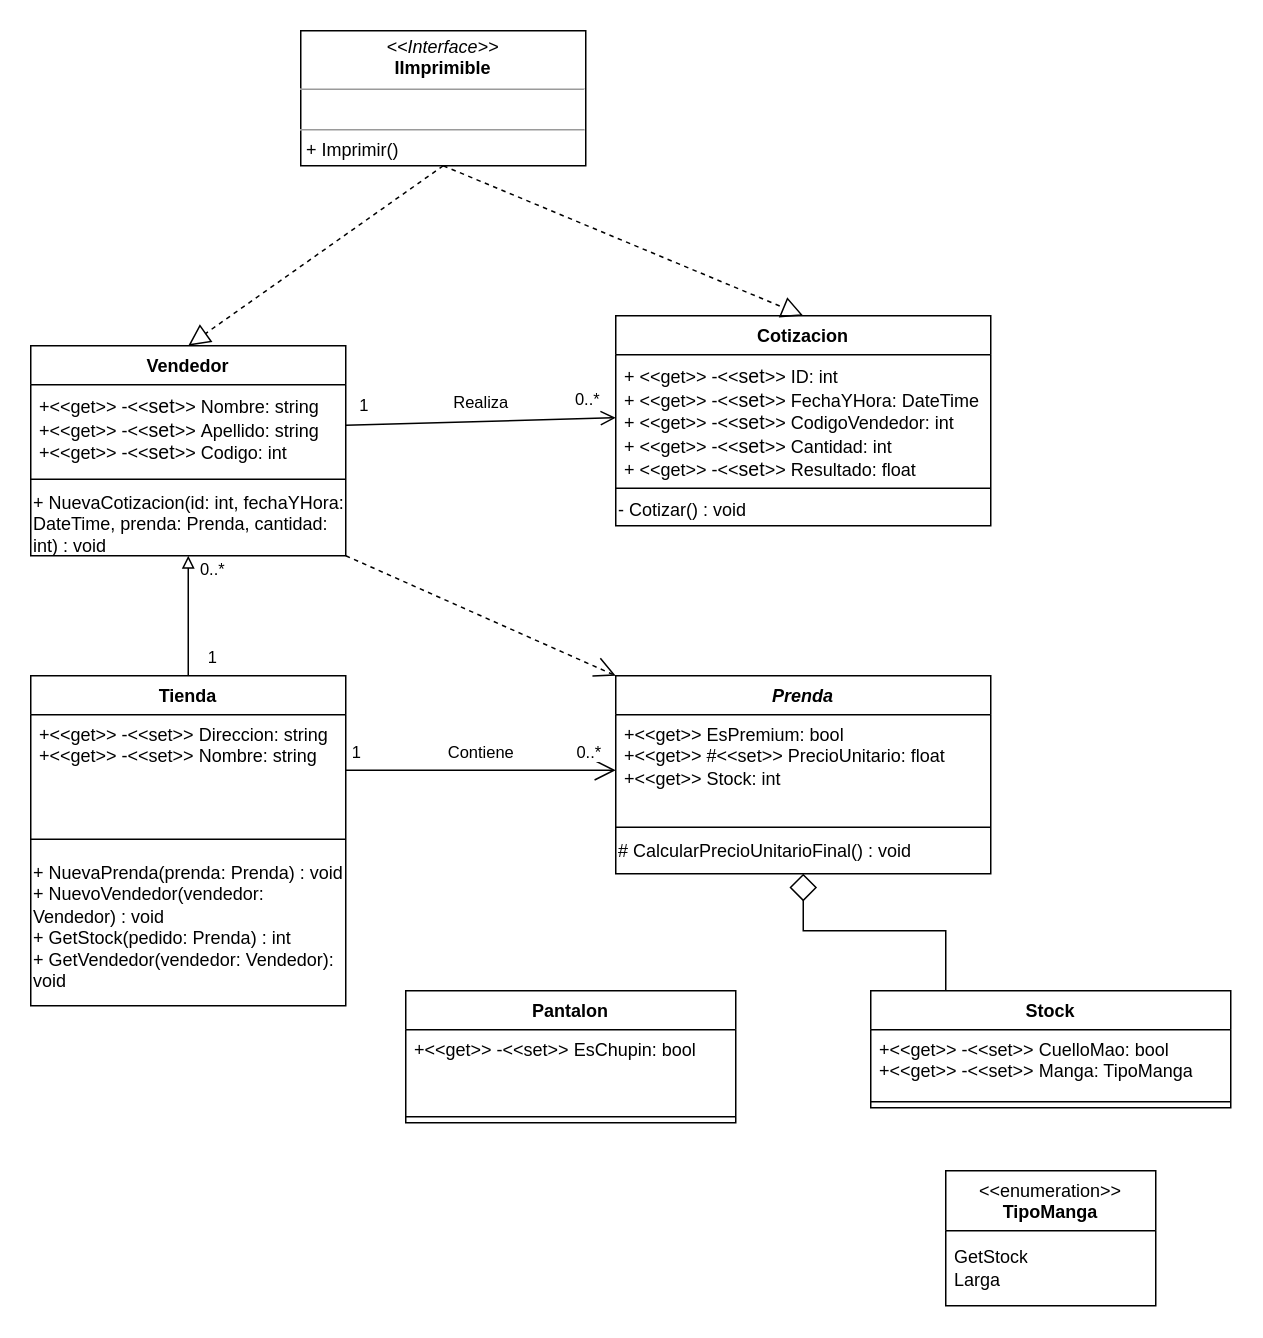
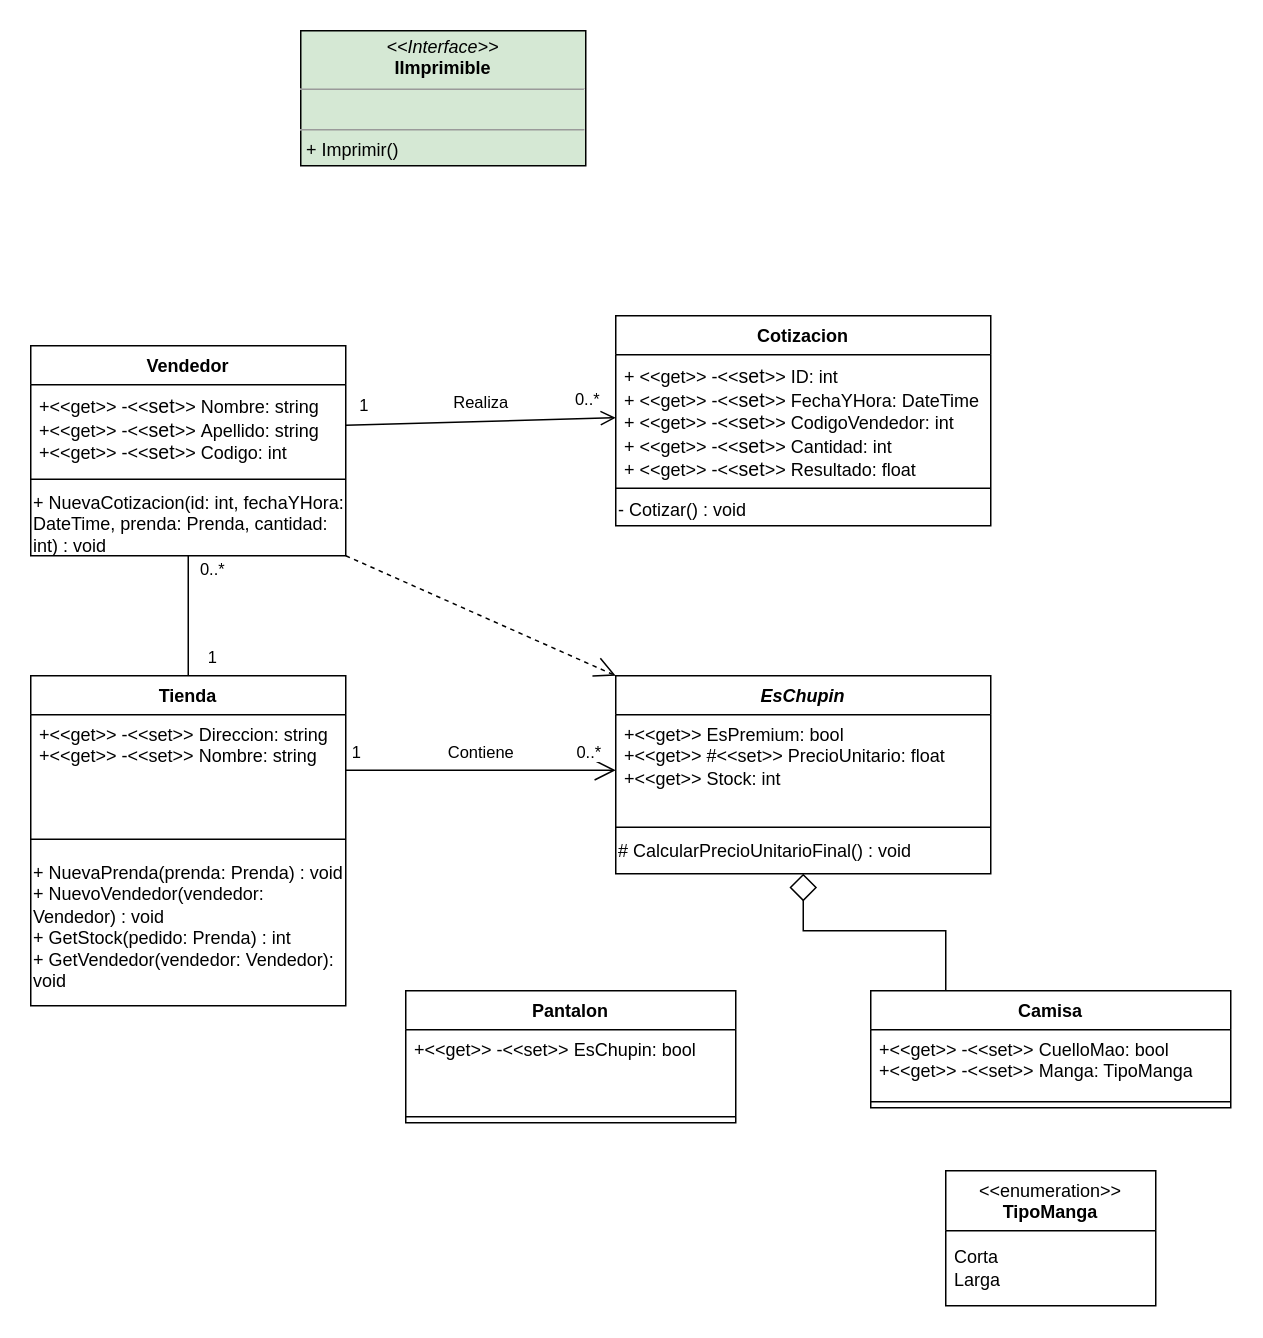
node "<<Interface>> IImprimible + Imprimir()": fillcolor #ffffff -> #d5e8d4
edge "<<Interface>> IImprimible + Imprimir()" -> "Cotizacion": removed
edge "<<Interface>> IImprimible + Imprimir()" -> "Vendedor": removed
edge "Tienda" -> "Vendedor": arrowhead block -> none
node "Prenda": label "Prenda" -> "EsChupin"
node "Stock": label "Stock" -> "Camisa"
node "GetStock Larga": label "GetStock Larga" -> "Corta Larga"
